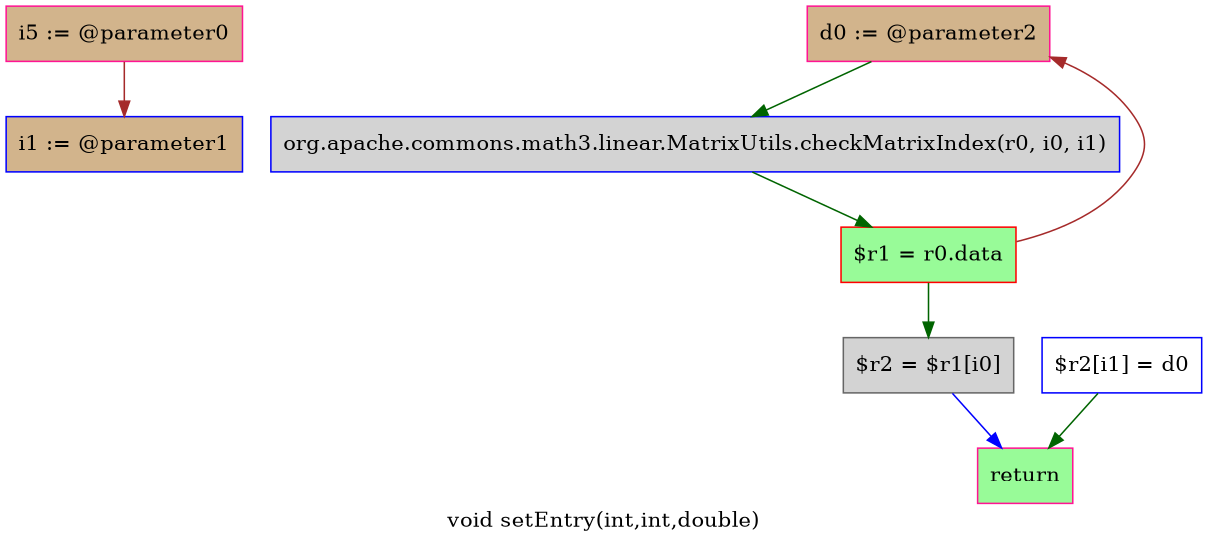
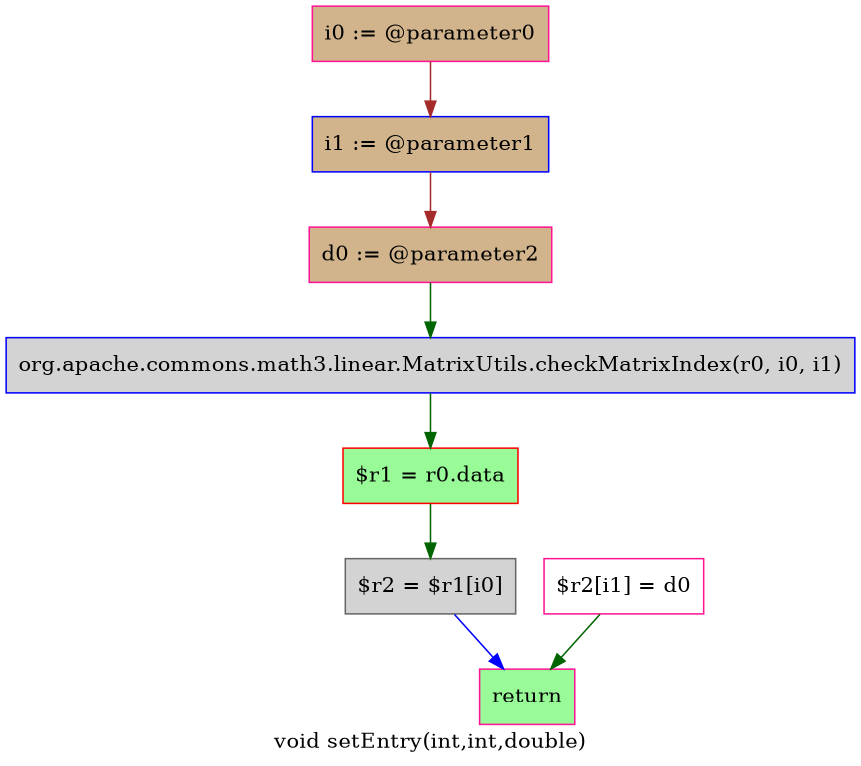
node "i5 := @parameter0": label "i5 := @parameter0" -> "i0 := @parameter0"
edge "$r1 = r0.data" -> "d0 := @parameter2": now "i1 := @parameter1" -> "d0 := @parameter2"
node "$r2[i1] = d0": color blue -> deeppink
